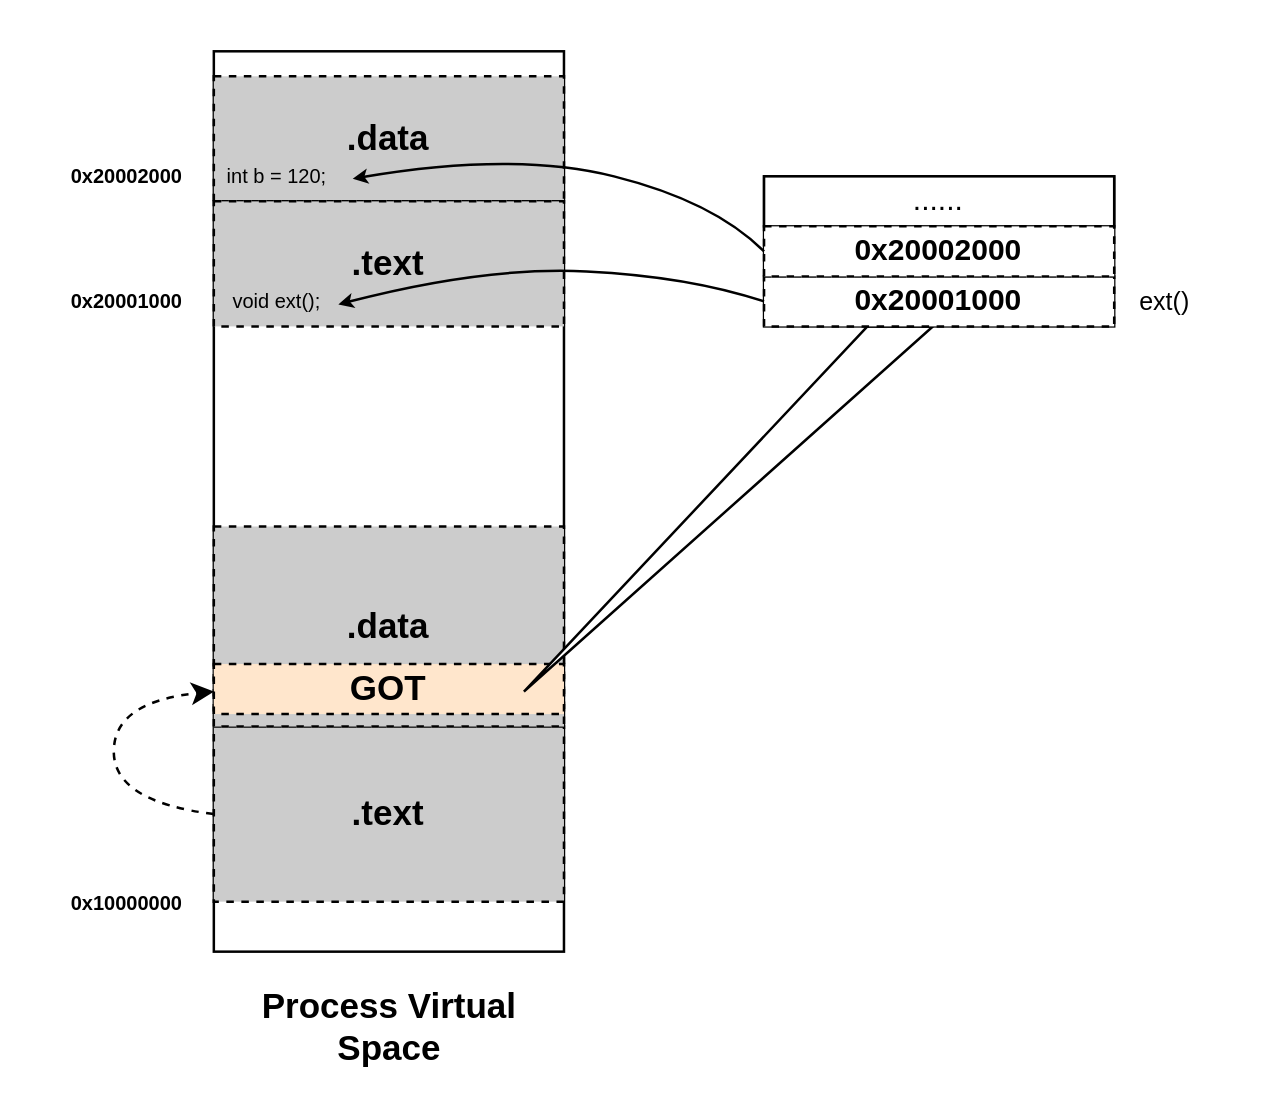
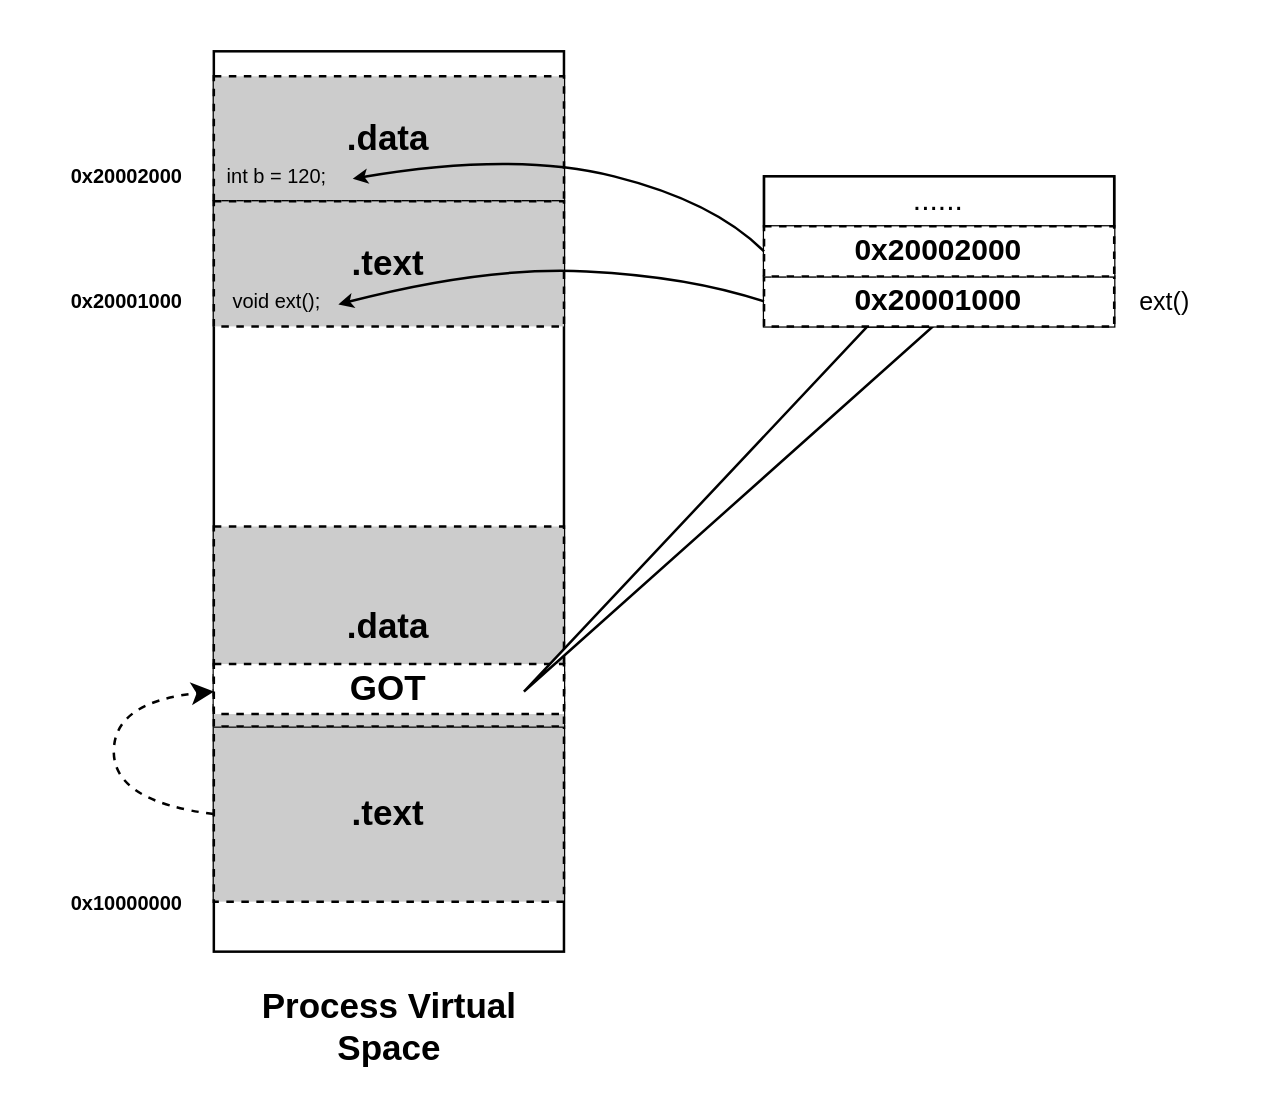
node "GOT": fillcolor #ffe6cc -> #ffffff
